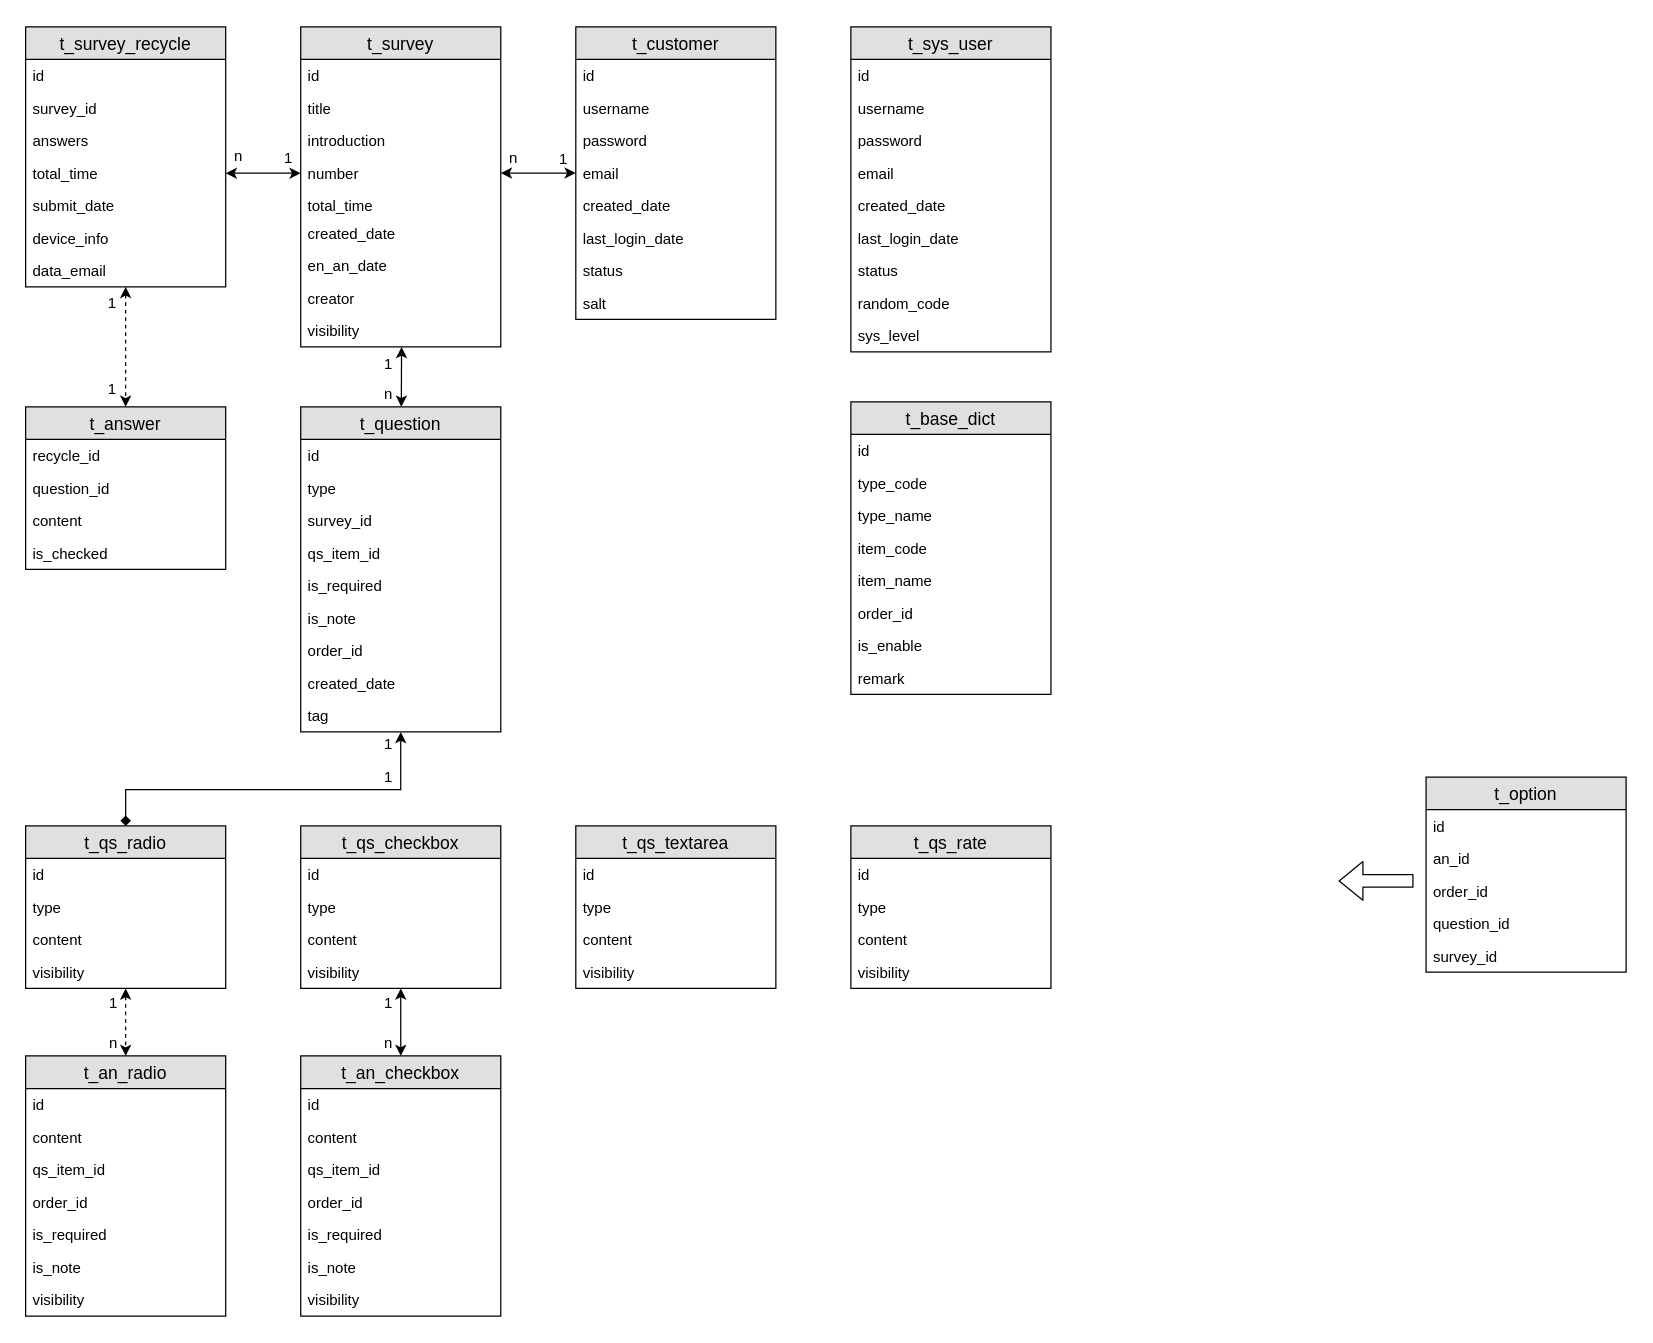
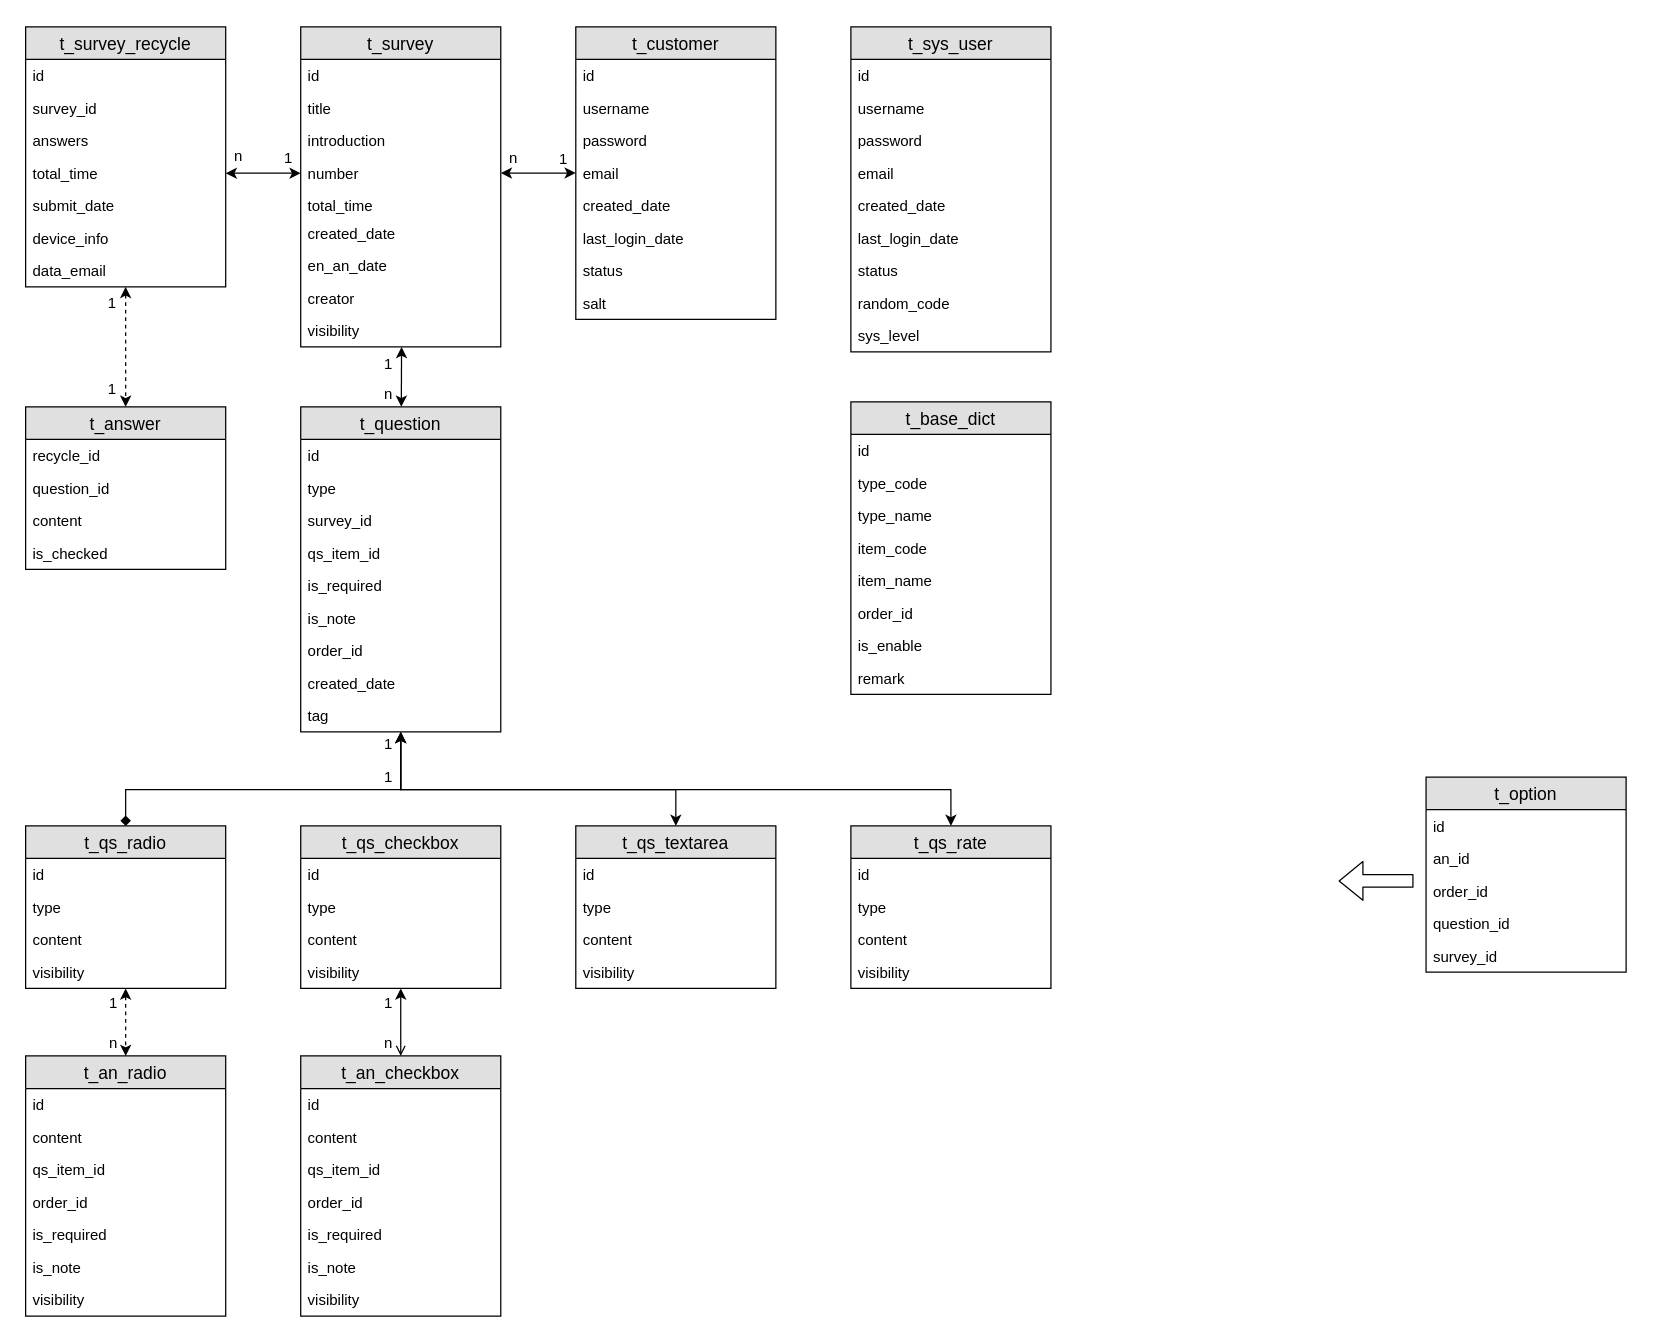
edge "t_question" -- "t_qs_rate": added
edge "t_question" -- "t_qs_textarea": added
edge "t_qs_checkbox" -- "t_an_checkbox": arrowhead classic -> open
